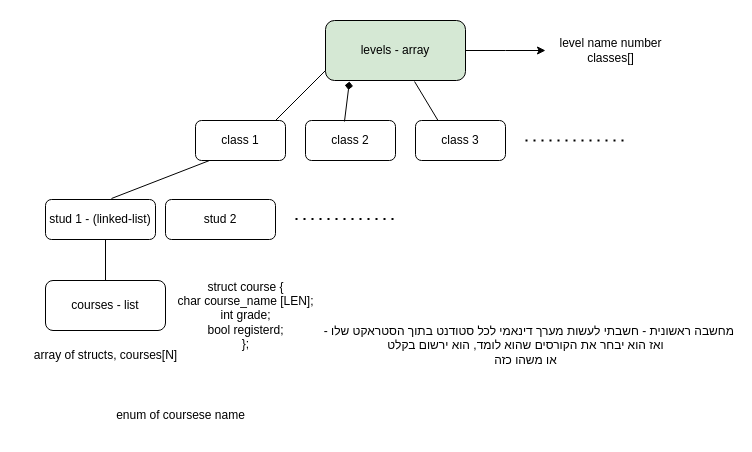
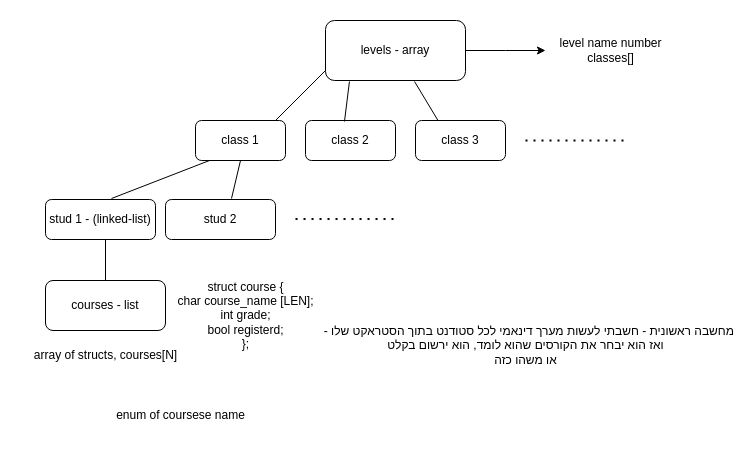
node "levels - array": fillcolor #d5e8d4 -> #ffffff
edge "class 2" -> "levels - array": arrowhead diamond -> none
edge "class 1" -- "stud 2": added
